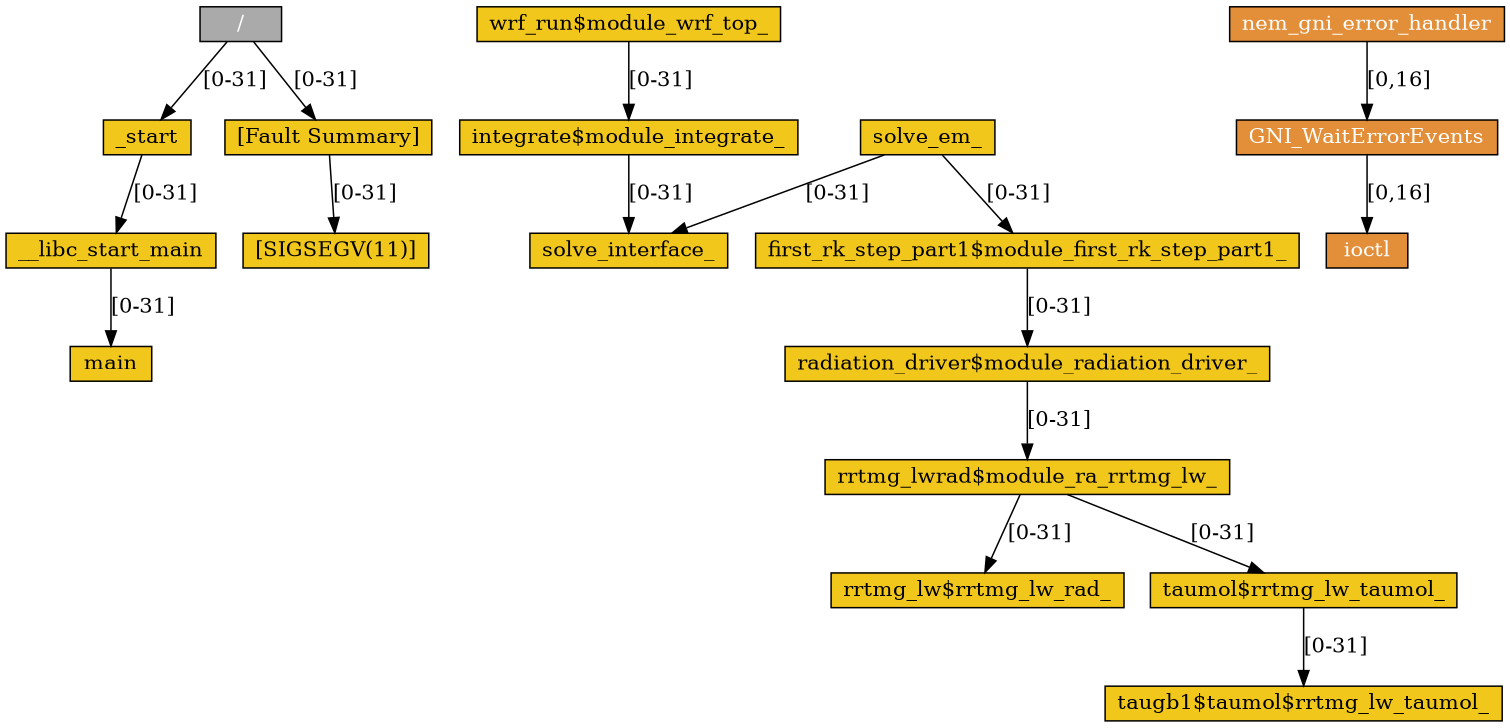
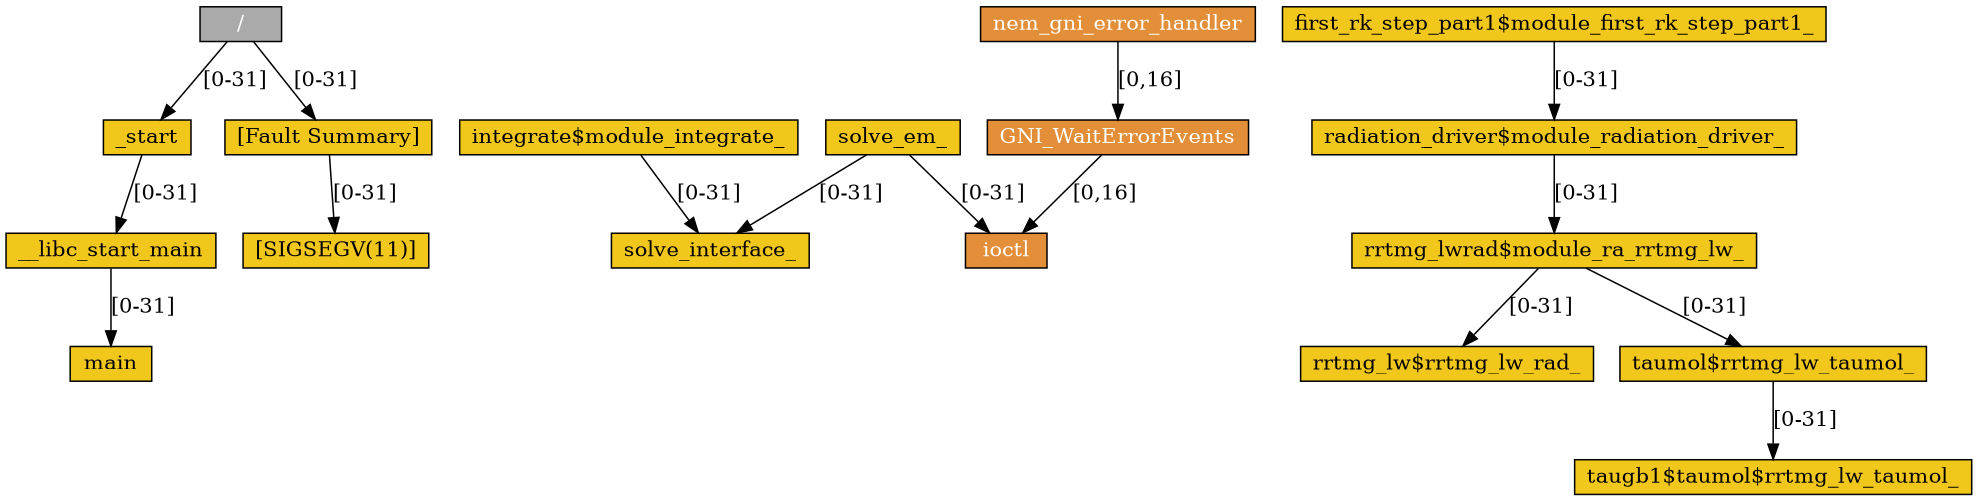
node "wrf_run$module_wrf_top_": removed
edge "solve_em_" -> "first_rk_step_part1$module_first_rk_step_part1_": now "solve_em_" -> "ioctl"
